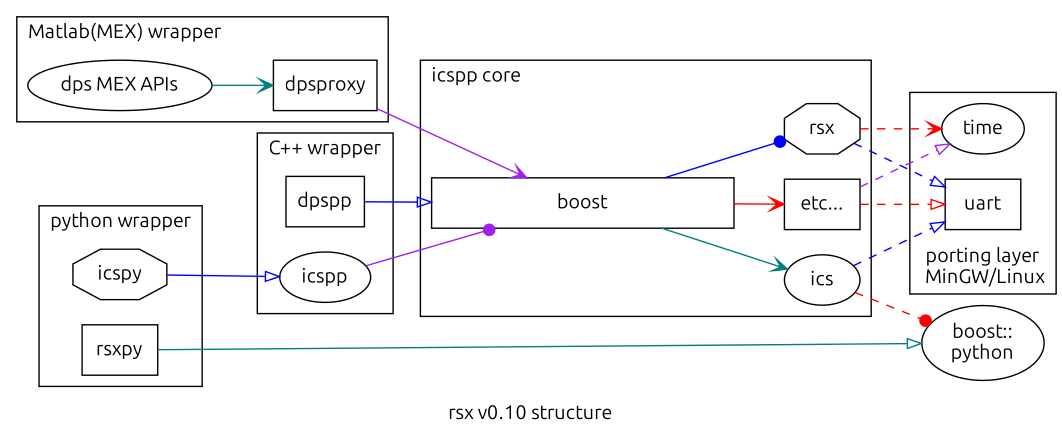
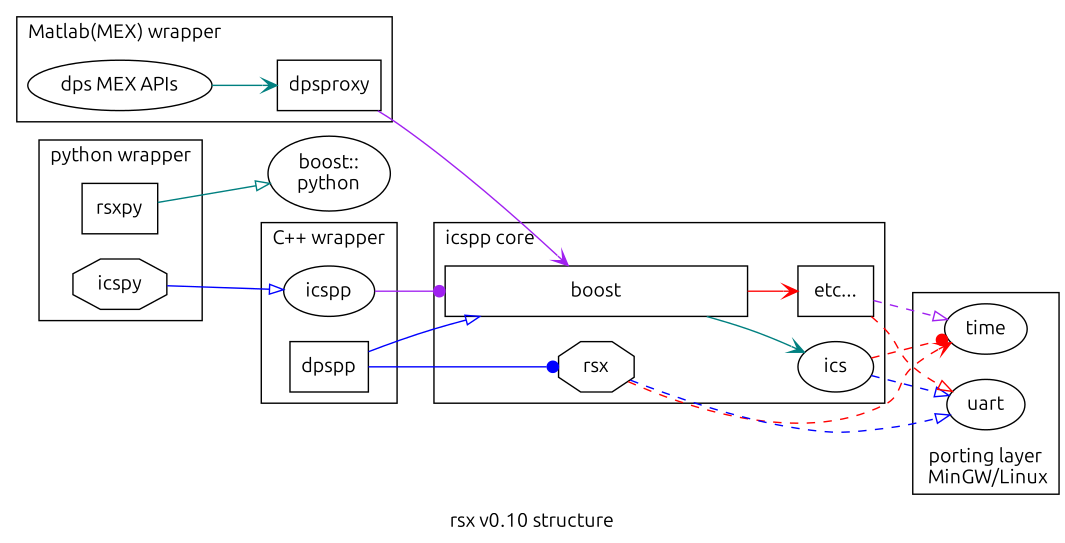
edge "boost" -> "rsx": now "dpspp" -> "rsx"
node "uart": shape box -> ellipse
edge "ics" -> "boost:: python": now "ics" -> "time"
